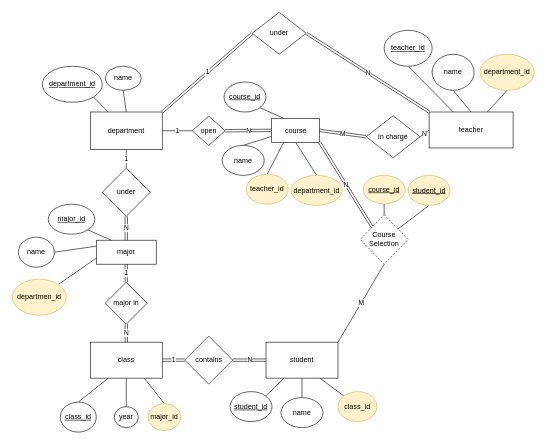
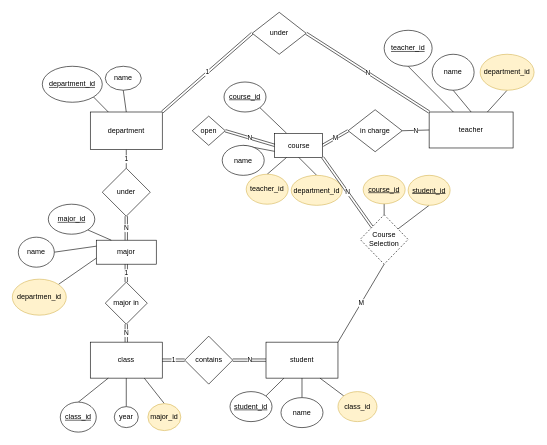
node "course": moved (296, 130) -> (299, 145)
edge "open" -- "department": removed, label "1"
node "in charge": moved (393, 137) -> (375, 131)
